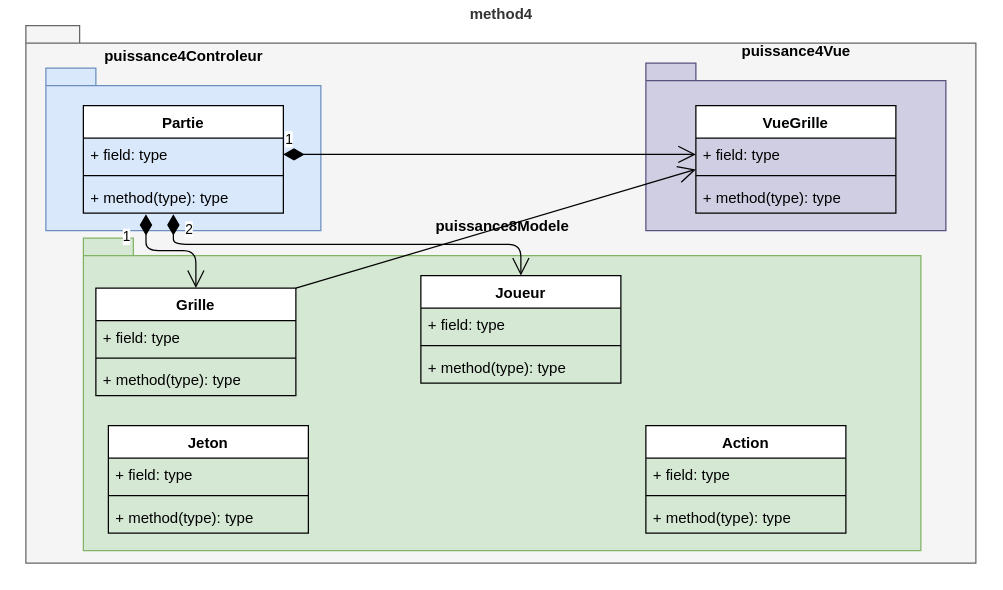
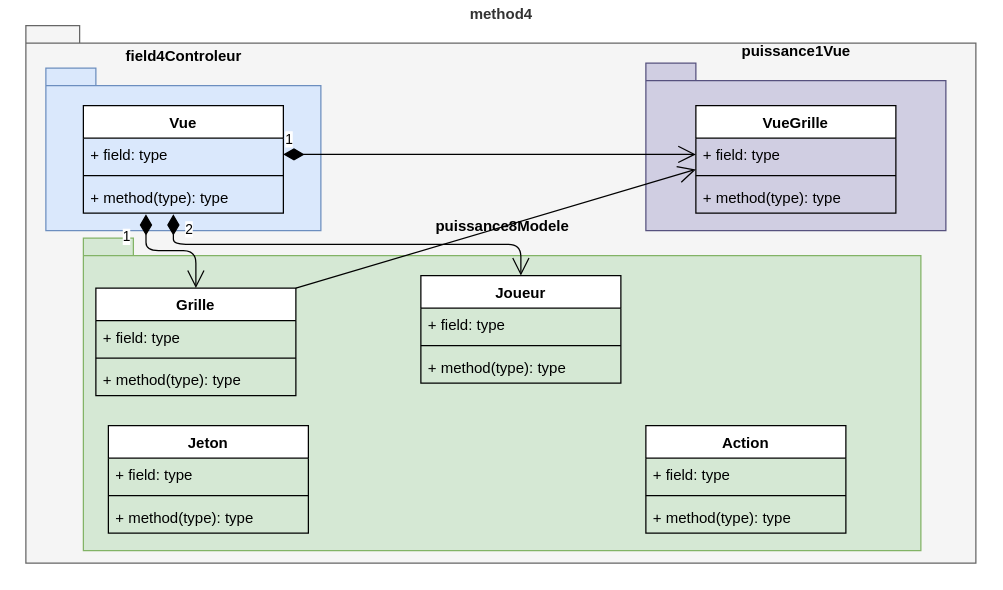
node "puissance4Vue": label "puissance4Vue" -> "puissance1Vue"
node "puissance4Controleur": label "puissance4Controleur" -> "field4Controleur"
node "Partie": label "Partie" -> "Vue"
